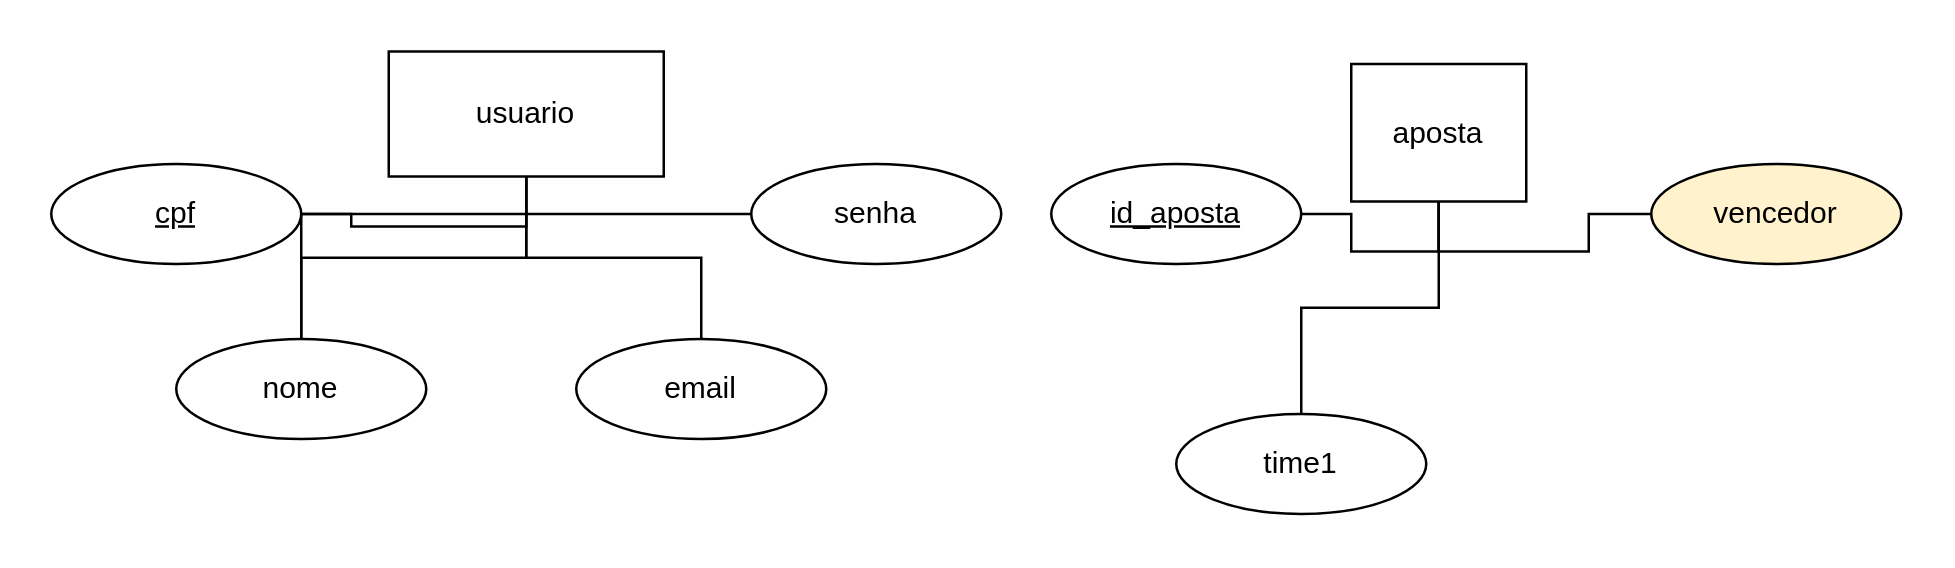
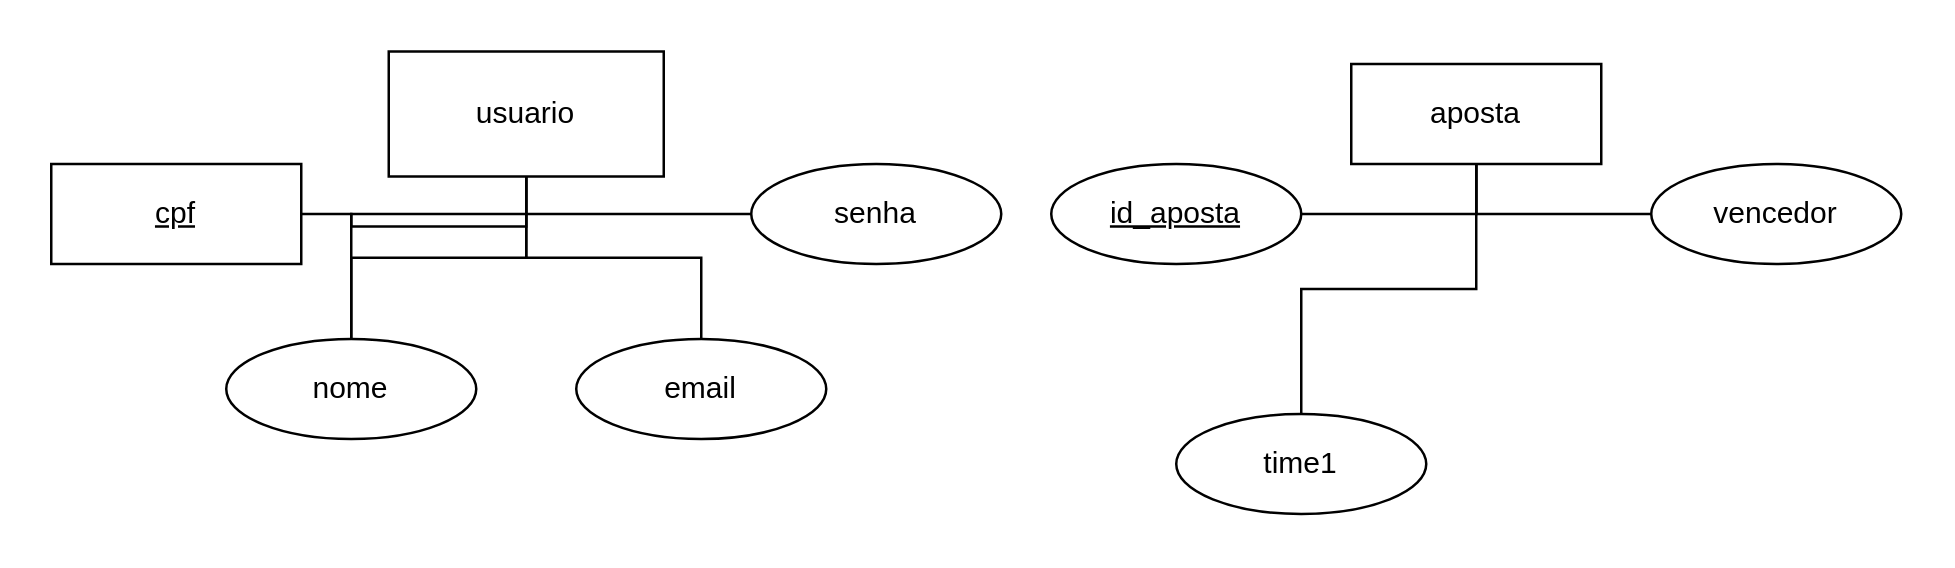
node "aposta": size 175x138 -> 250x100
node "cpf": shape ellipse -> rectangle
node "vencedor": fillcolor #fff2cc -> #ffffff
node "nome": moved (301, 389) -> (351, 389)
